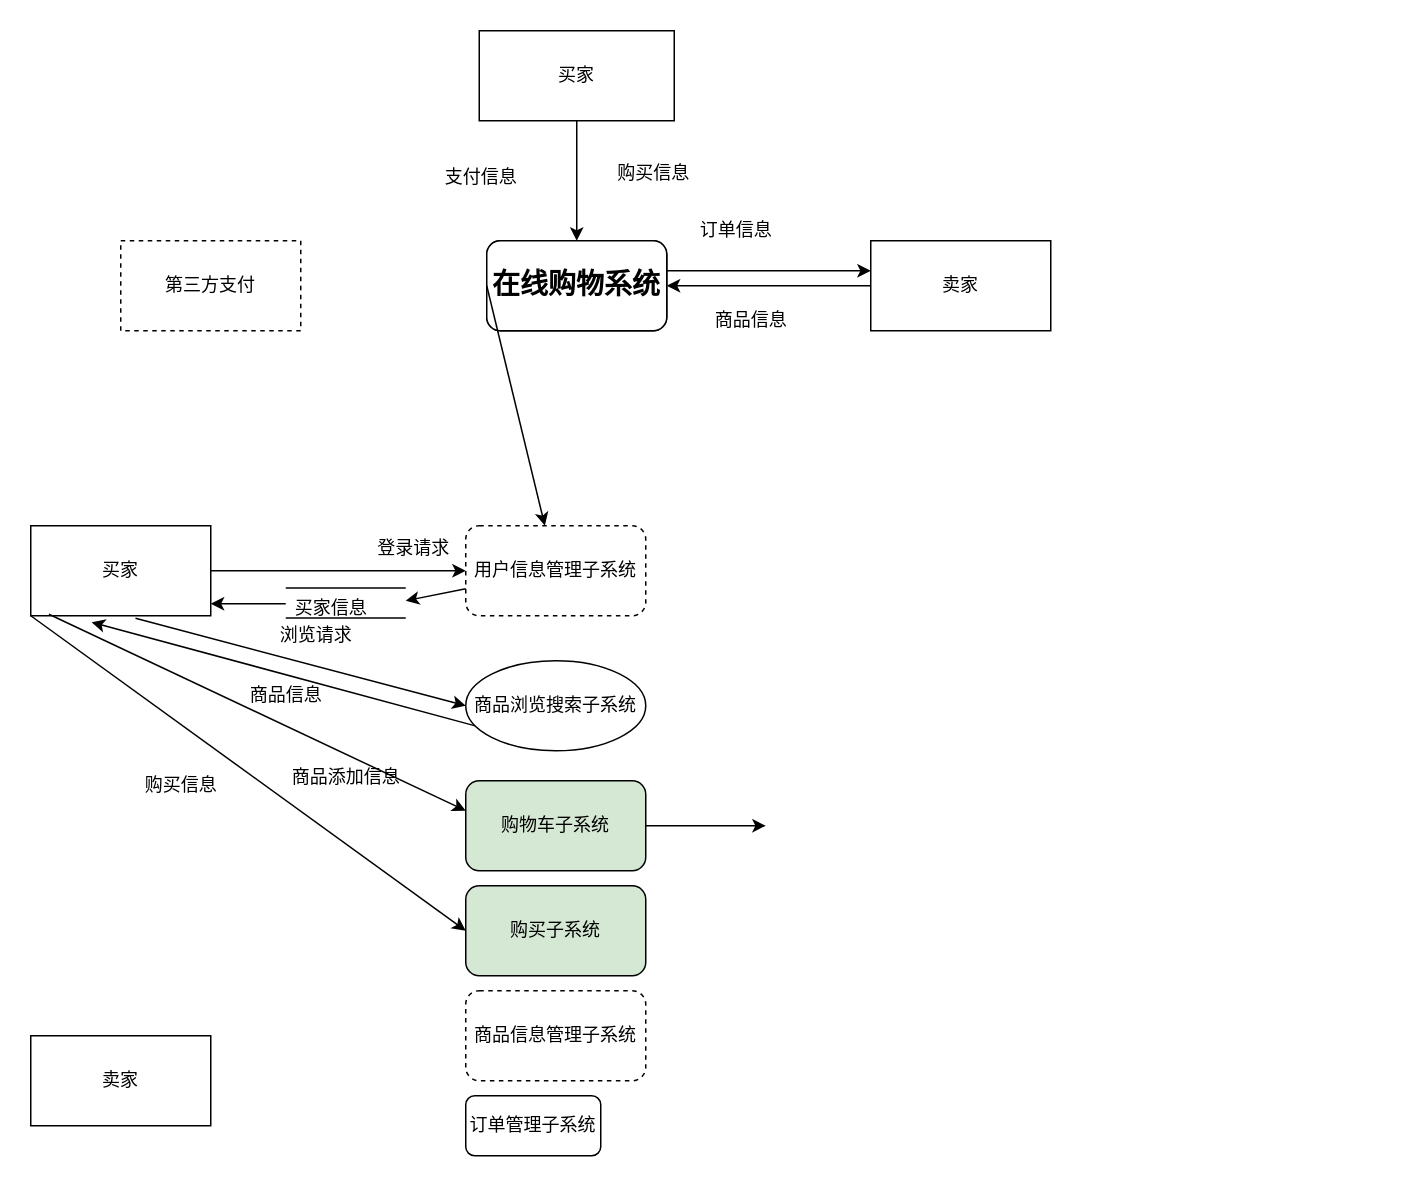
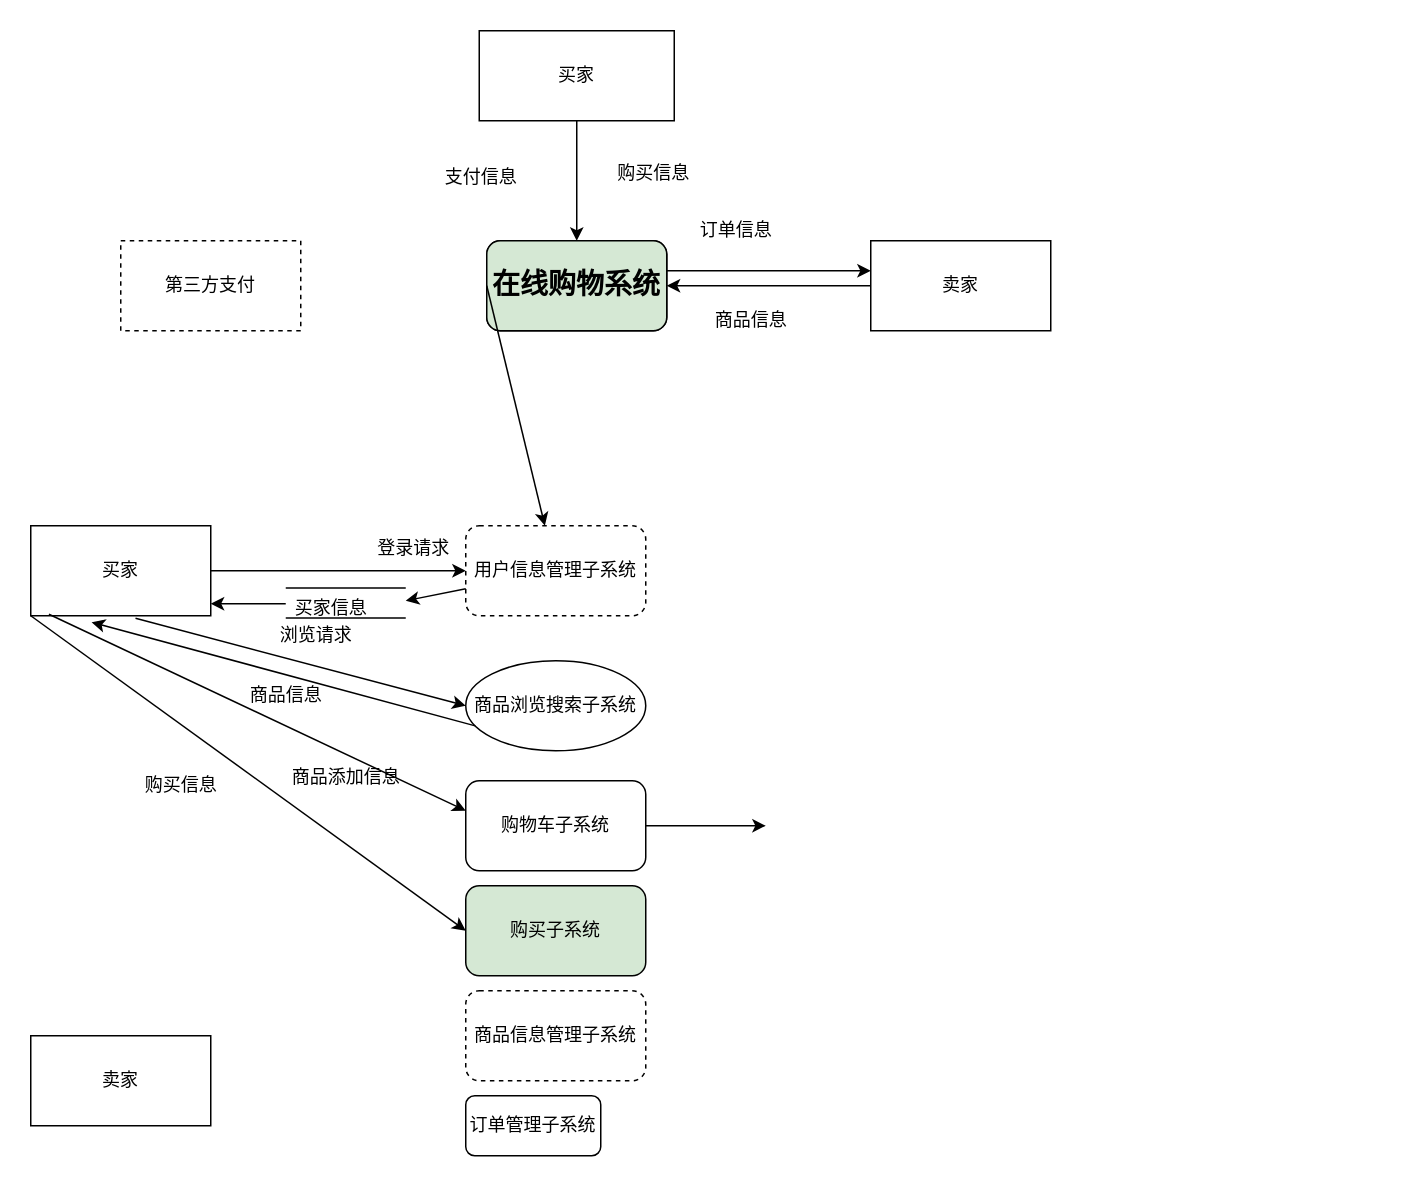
node "在线购物系统": fillcolor #ffffff -> #d5e8d4
node "购物车子系统": fillcolor #d5e8d4 -> #ffffff
